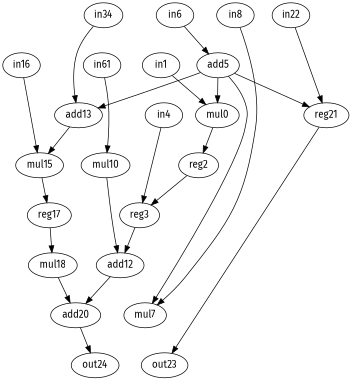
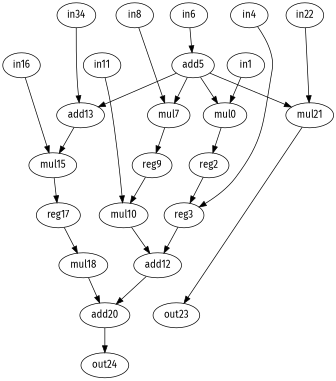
node "in61": label "in61" -> "in11"
node "reg21": label "reg21" -> "mul21"
node "reg9": added
